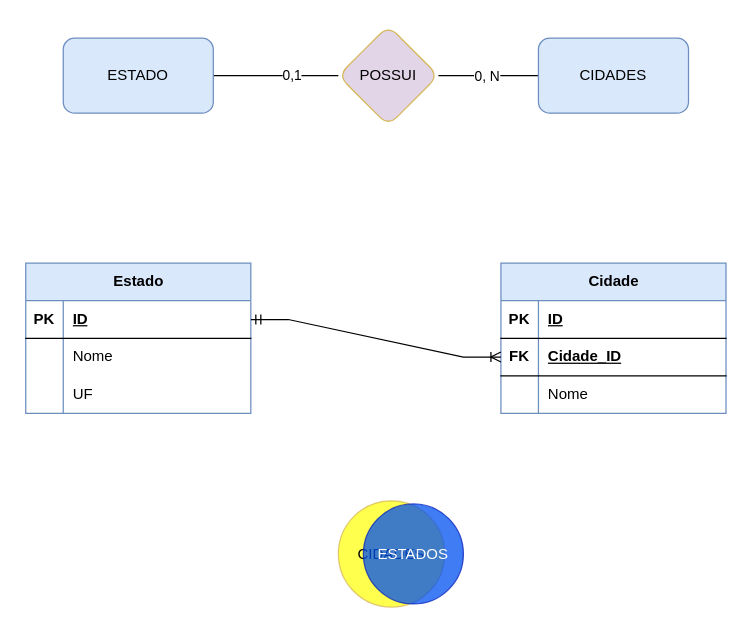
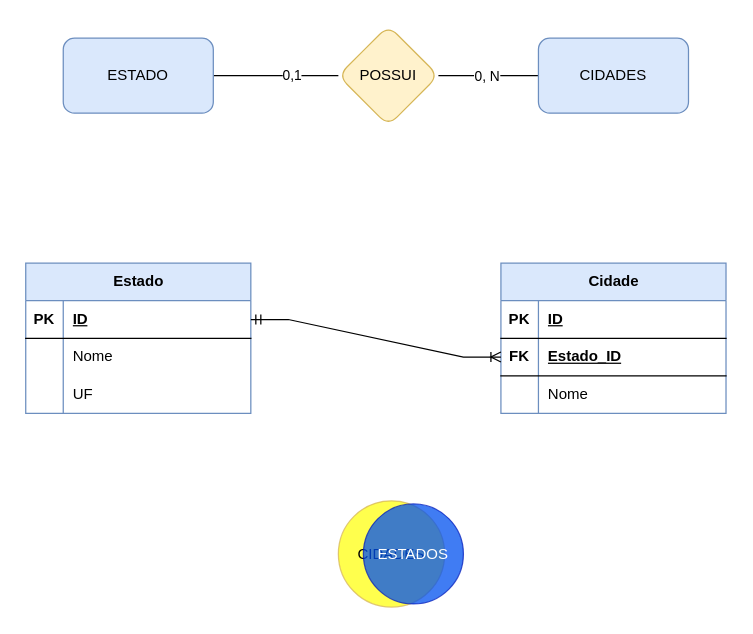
node "POSSUI": fillcolor #e1d5e7 -> #fff2cc
node "Cidade_ID": label "Cidade_ID" -> "Estado_ID"
